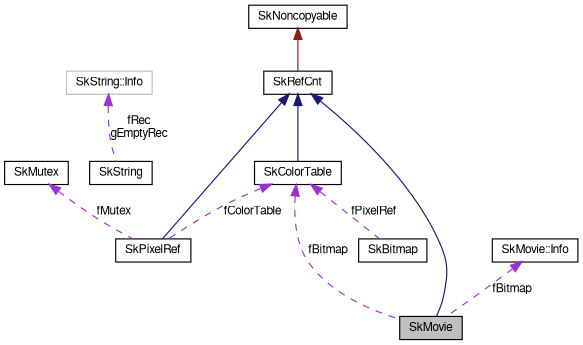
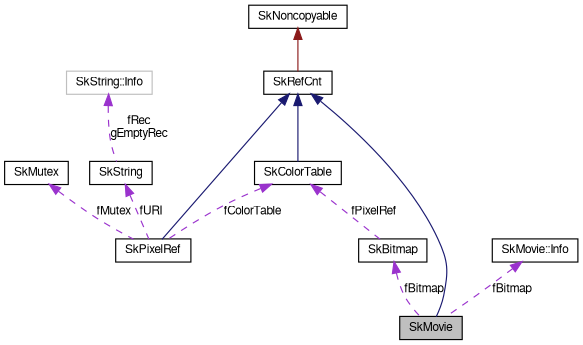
edge "SkPixelRef" -> "SkString": added, label "fURI"
edge "SkMovie" -> "SkColorTable": now "SkMovie" -> "SkBitmap"
